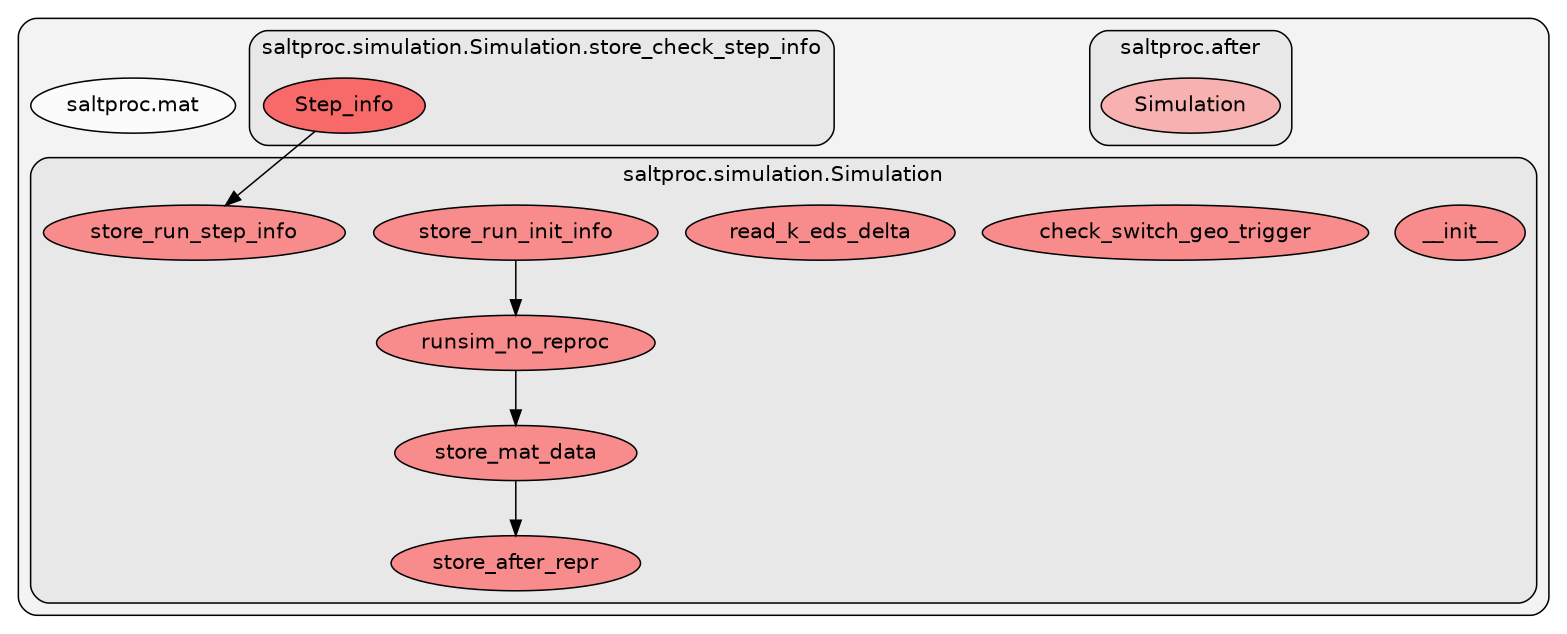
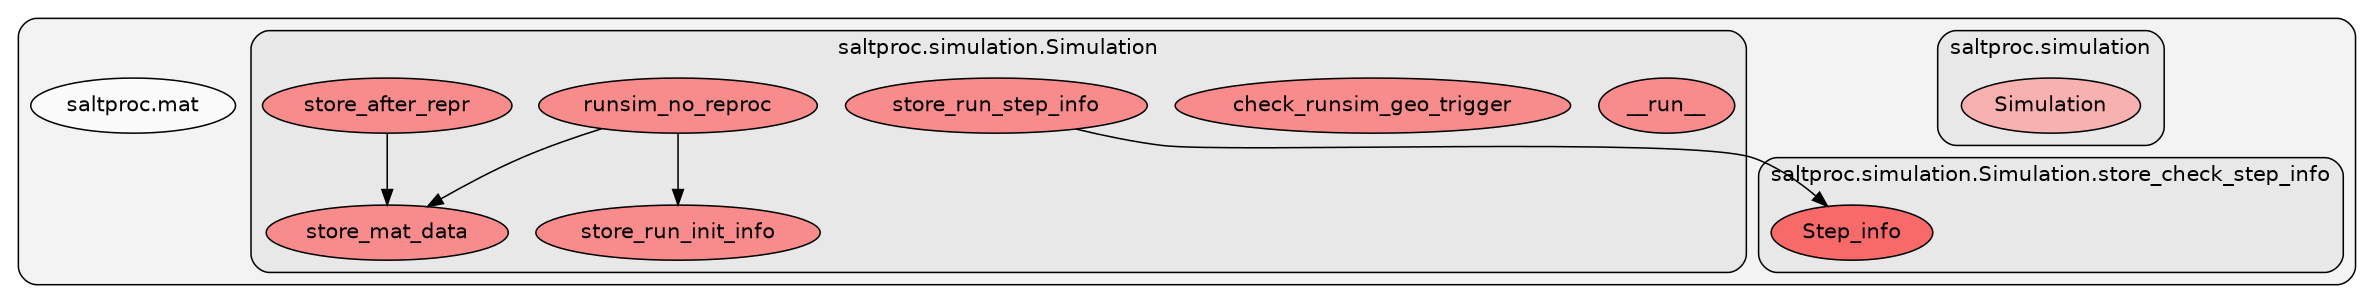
cluster "saltproc.after": label "saltproc.after" -> "saltproc.simulation"
edge "Step_info" -> "store_run_step_info": reversed
node "read_k_eds_delta": removed
node "check_switch_geo_trigger": label "check_switch_geo_trigger" -> "check_runsim_geo_trigger"
node "__init__": label "__init__" -> "__run__"
edge "store_run_init_info" -> "runsim_no_reproc": reversed
edge "store_mat_data" -> "store_after_repr": reversed
